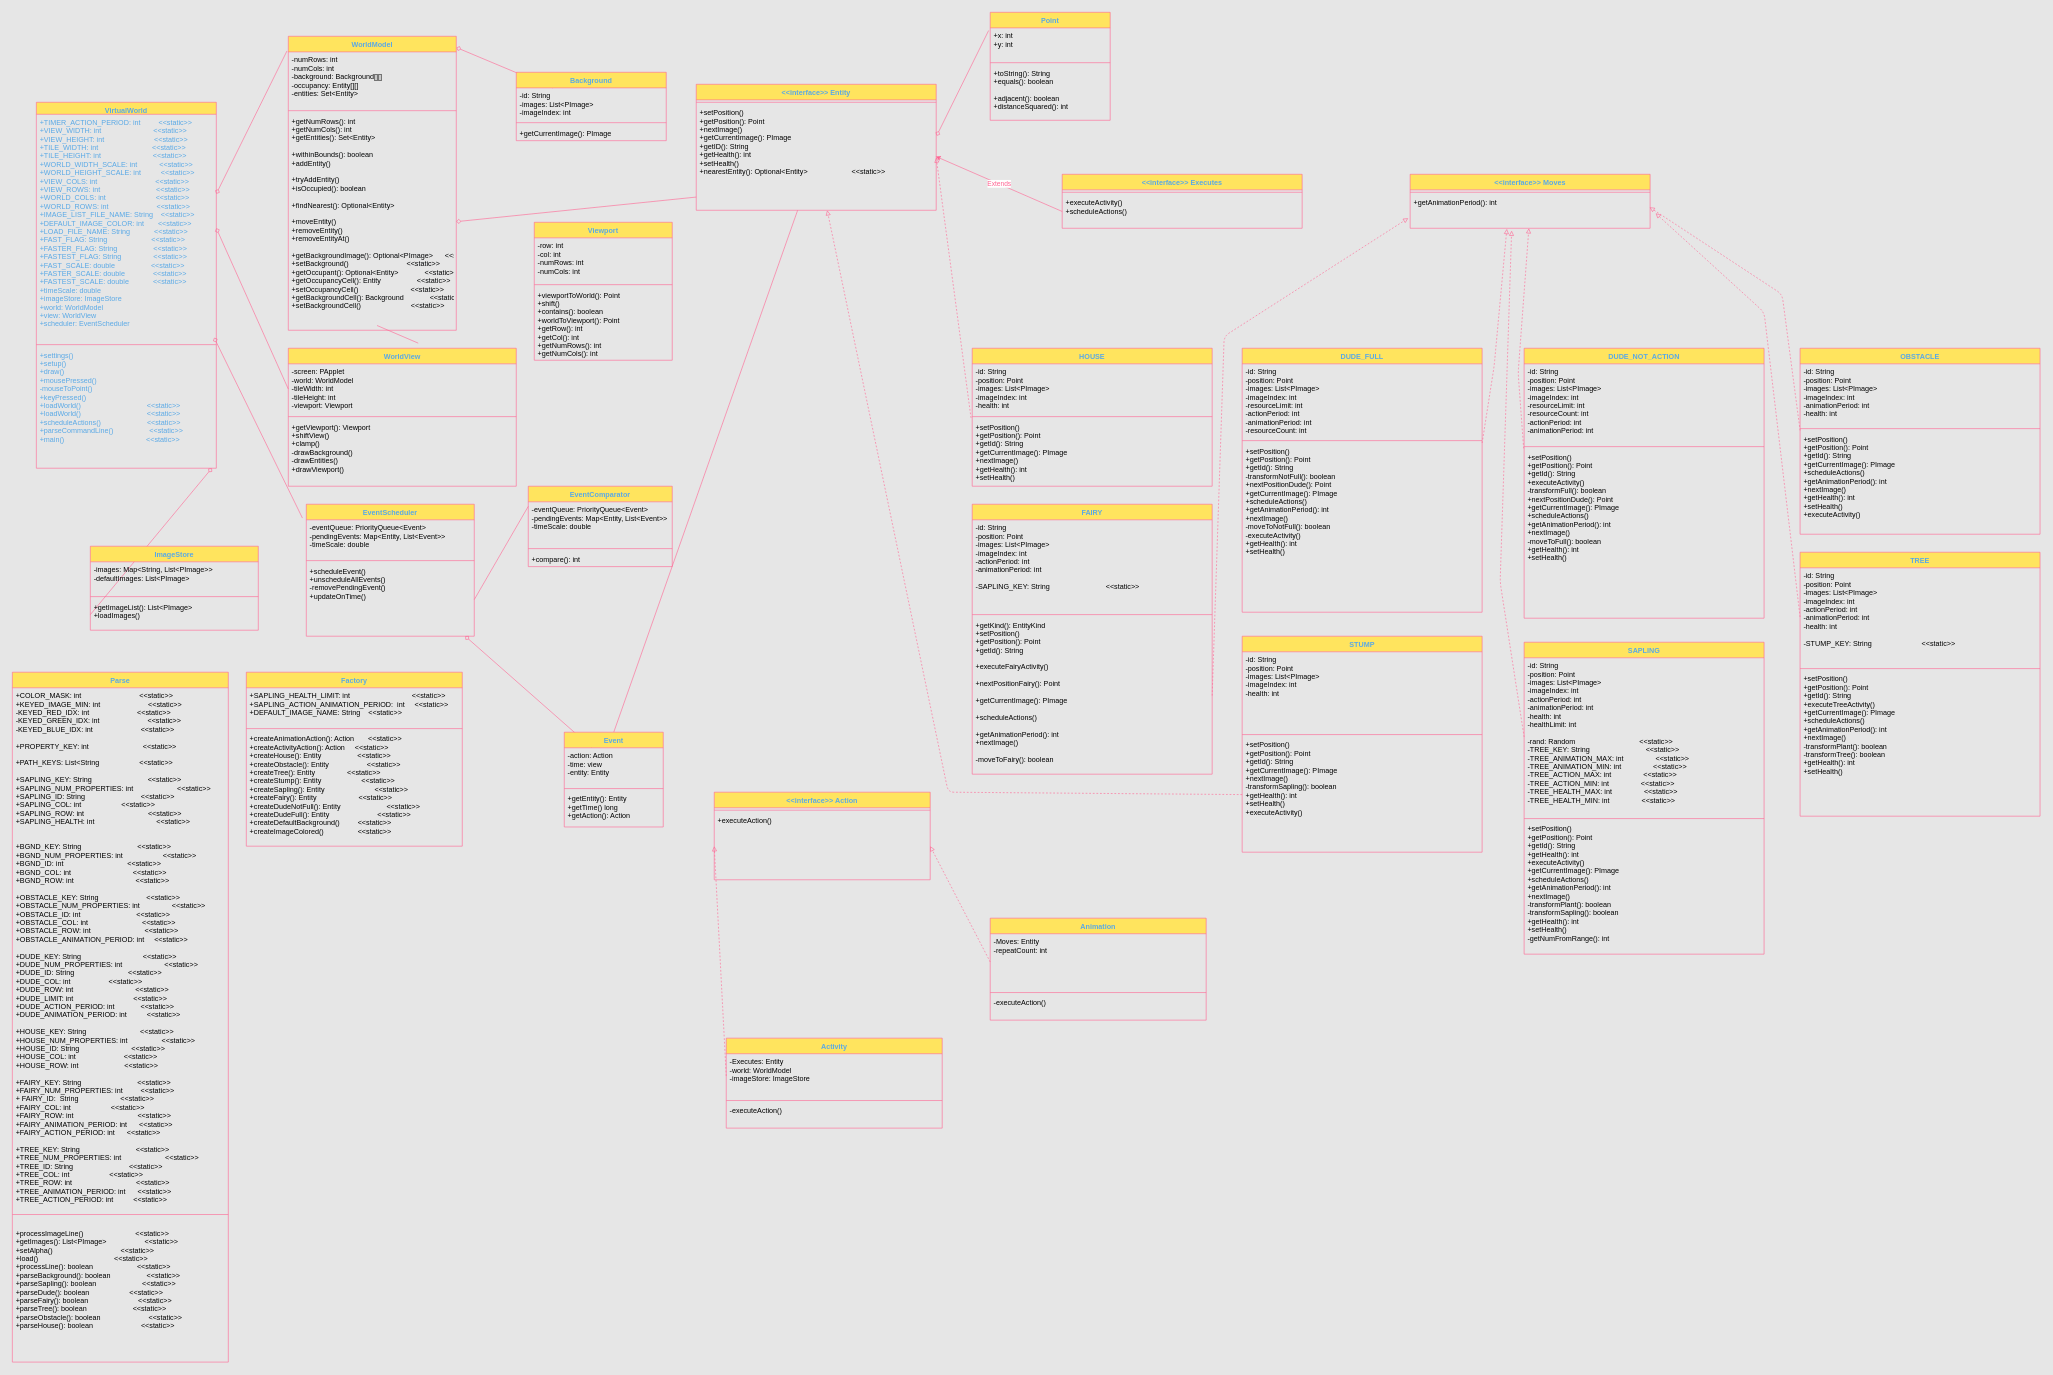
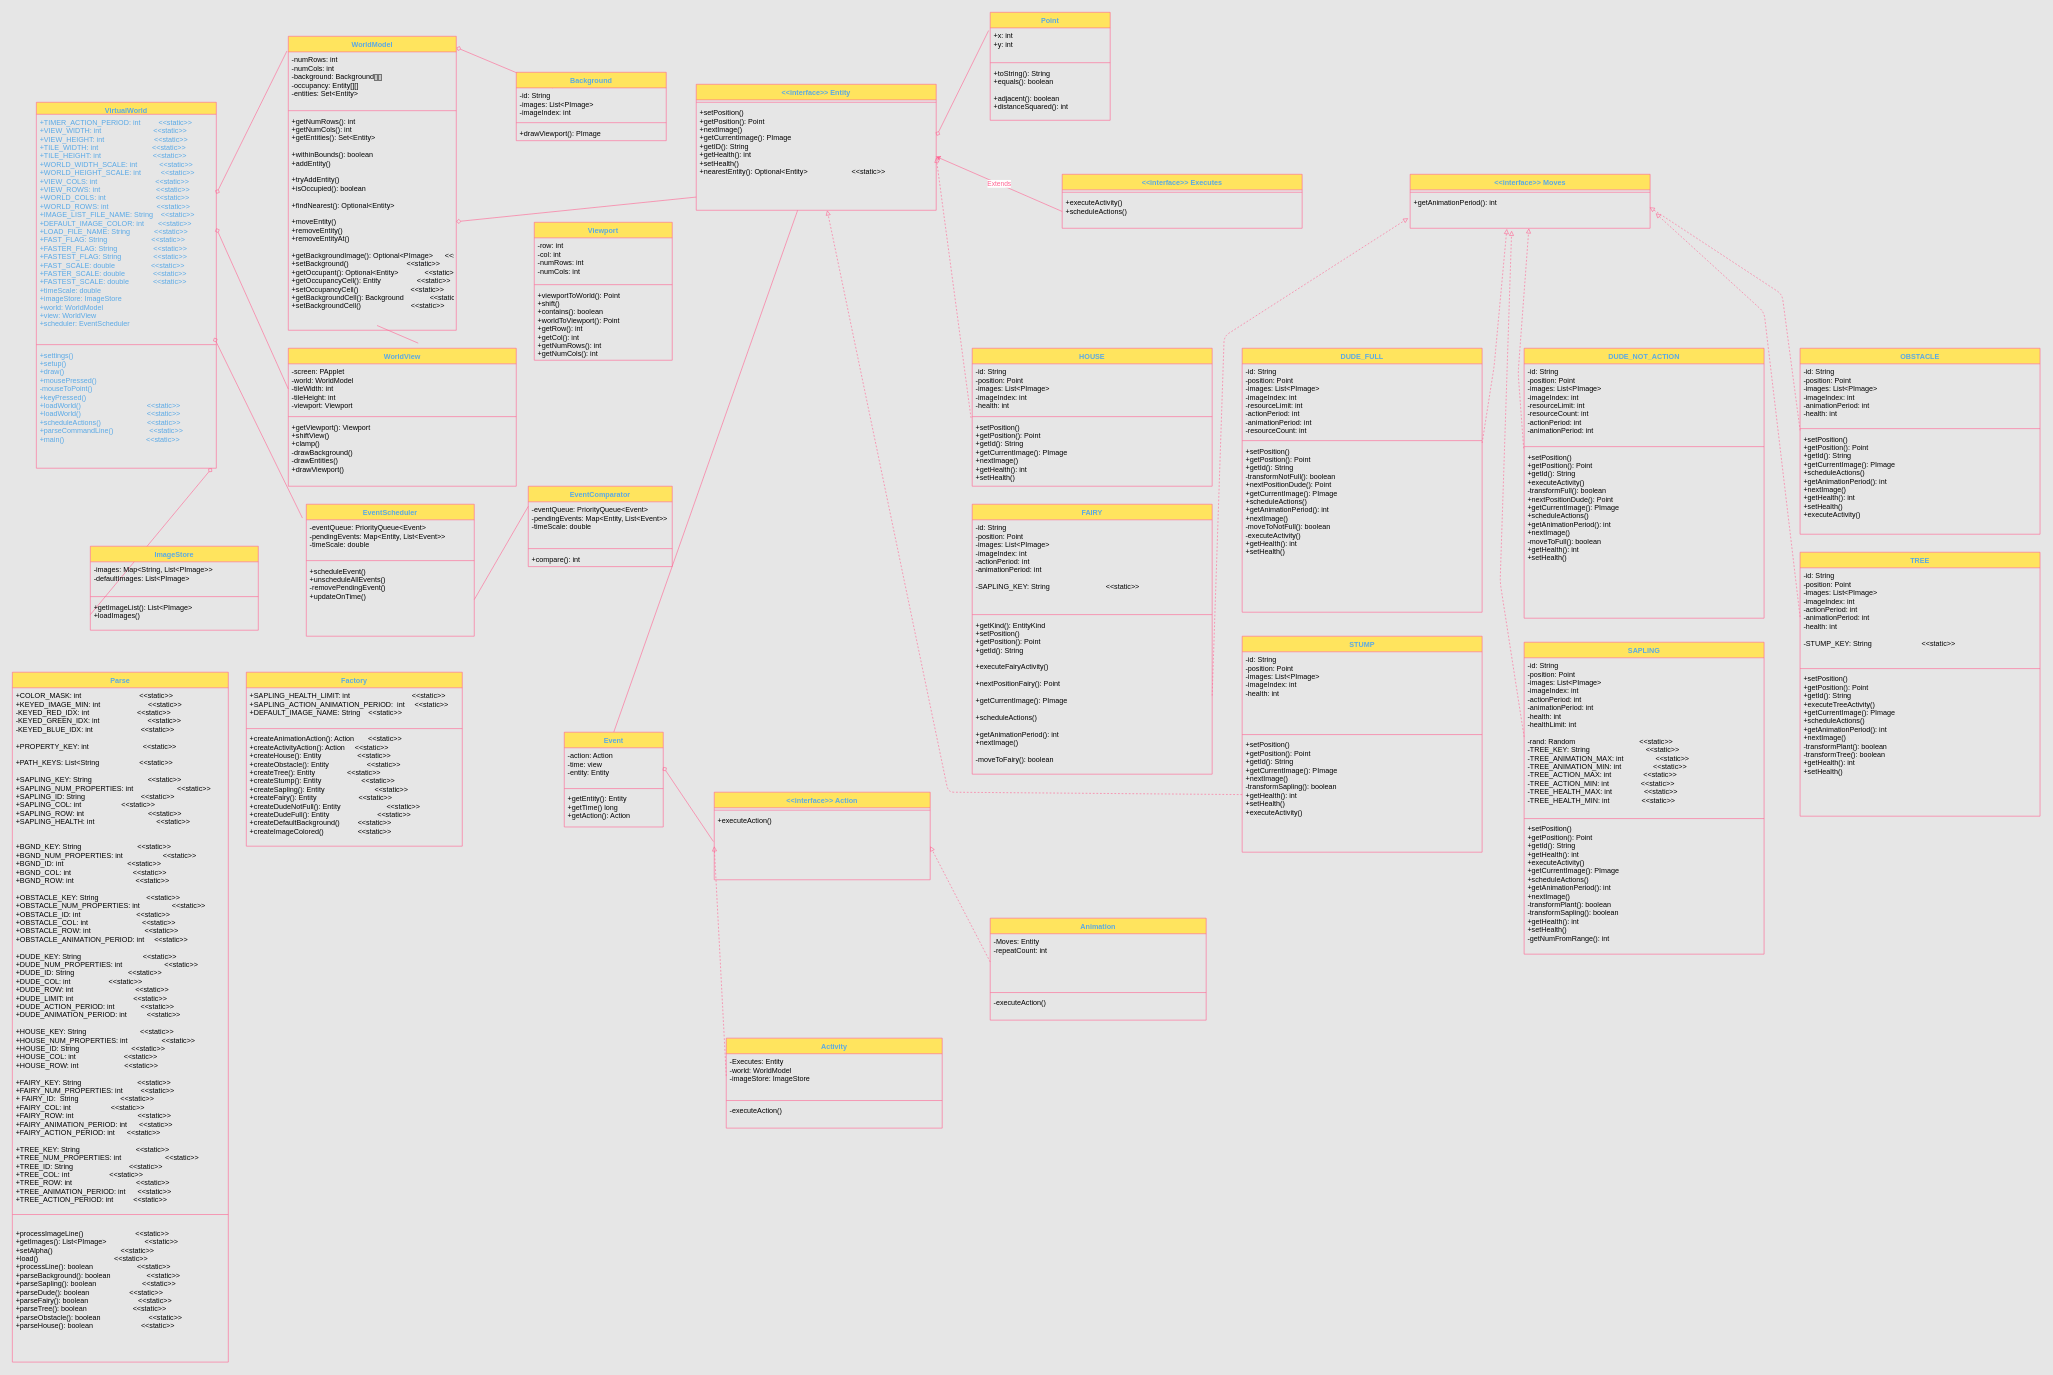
node "+getCurrentImage(): PImage": label "+getCurrentImage(): PImage" -> "+drawViewport(): PImage"
edge "-action: Action -time: view -entity: Entity" -> "EventScheduler": removed
edge "+executeAction()" -> "-action: Action -time: view -entity: Entity": added
